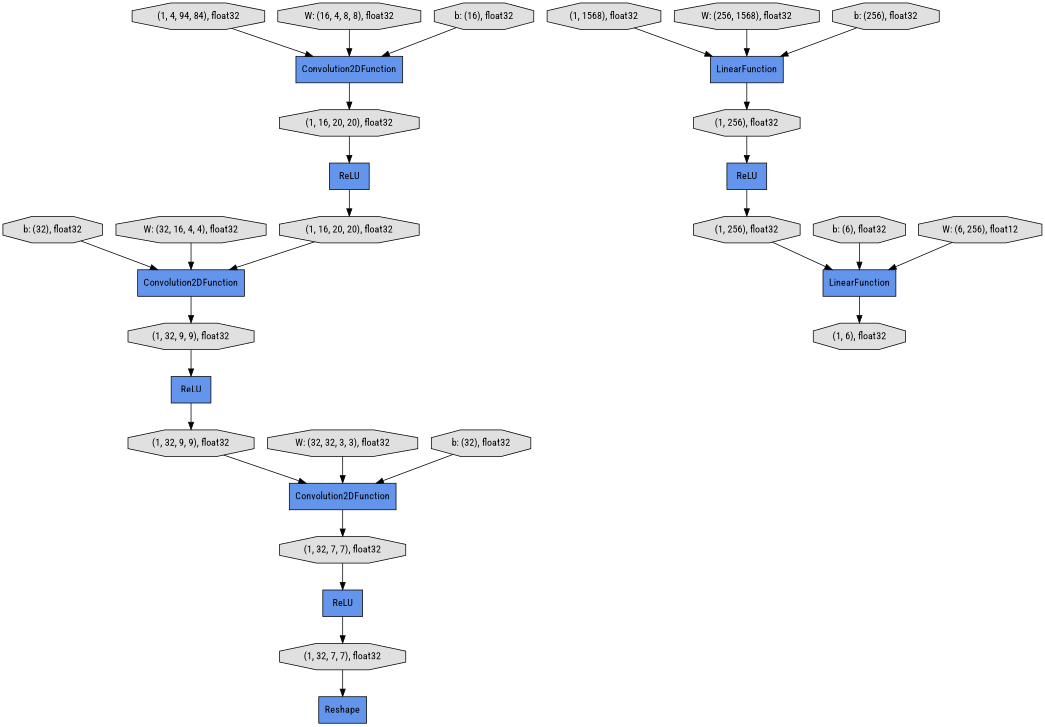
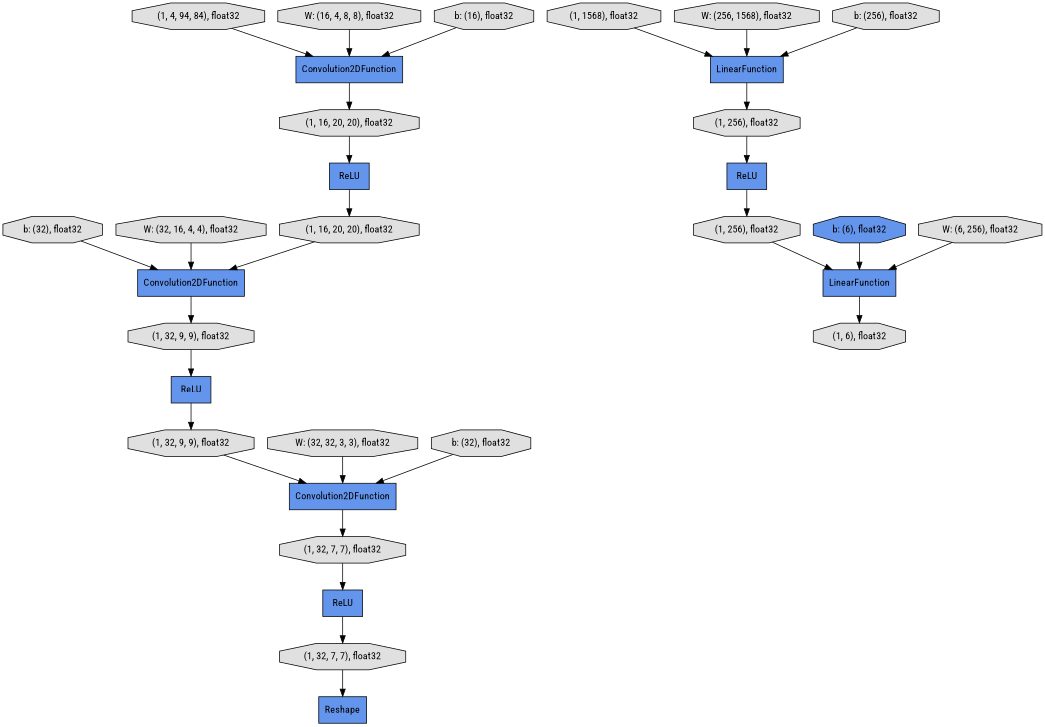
node "b: (6), float32": fillcolor #e0e0e0 -> #6495ed
node "W: (6, 256), float12": label "W: (6, 256), float12" -> "W: (6, 256), float32"
